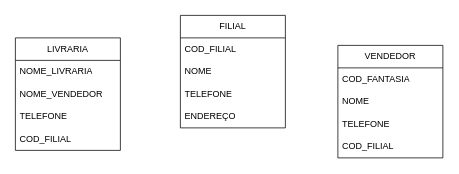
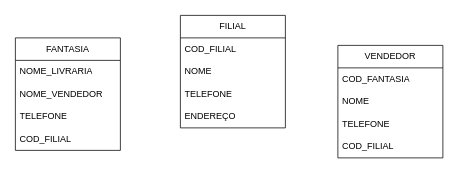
node "LIVRARIA": label "LIVRARIA" -> "FANTASIA"
